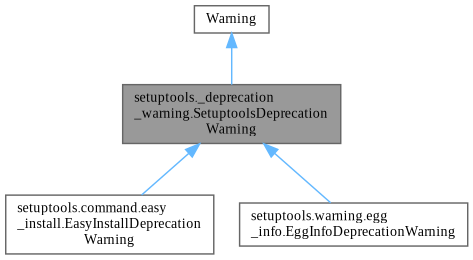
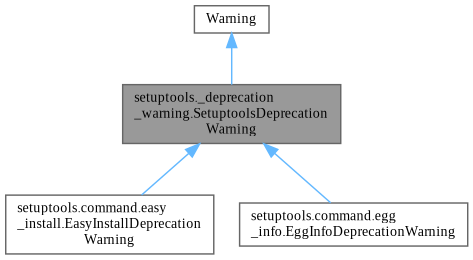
node "setuptools.warning.egg _info.EggInfoDeprecationWarning": label "setuptools.warning.egg _info.EggInfoDeprecationWarning" -> "setuptools.command.egg _info.EggInfoDeprecationWarning"
